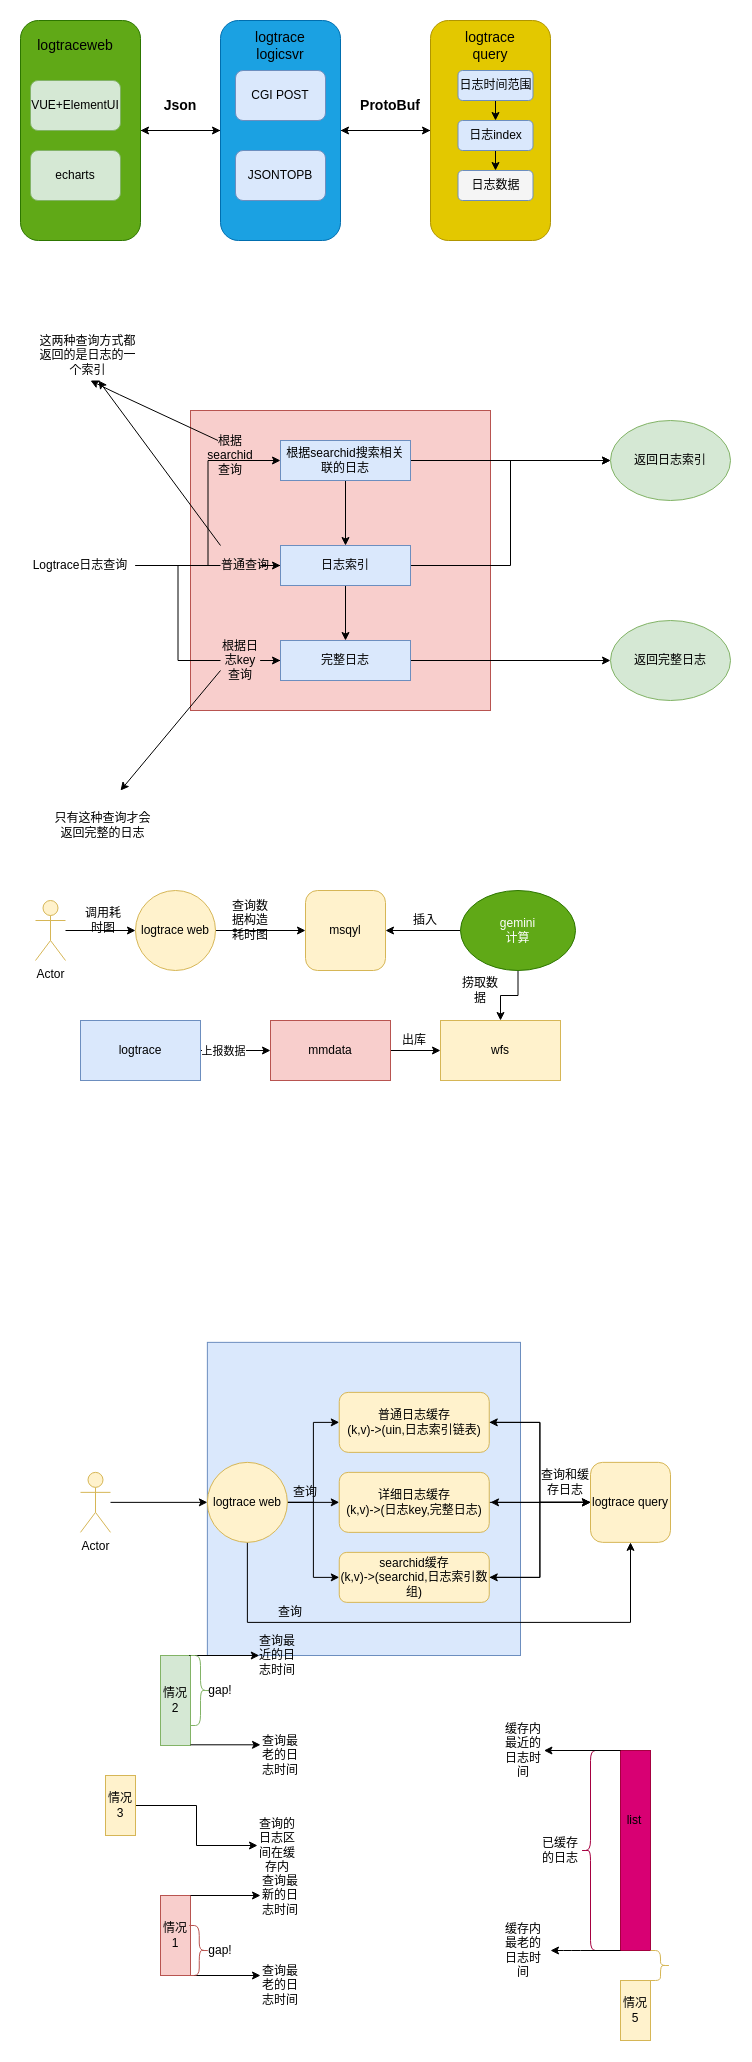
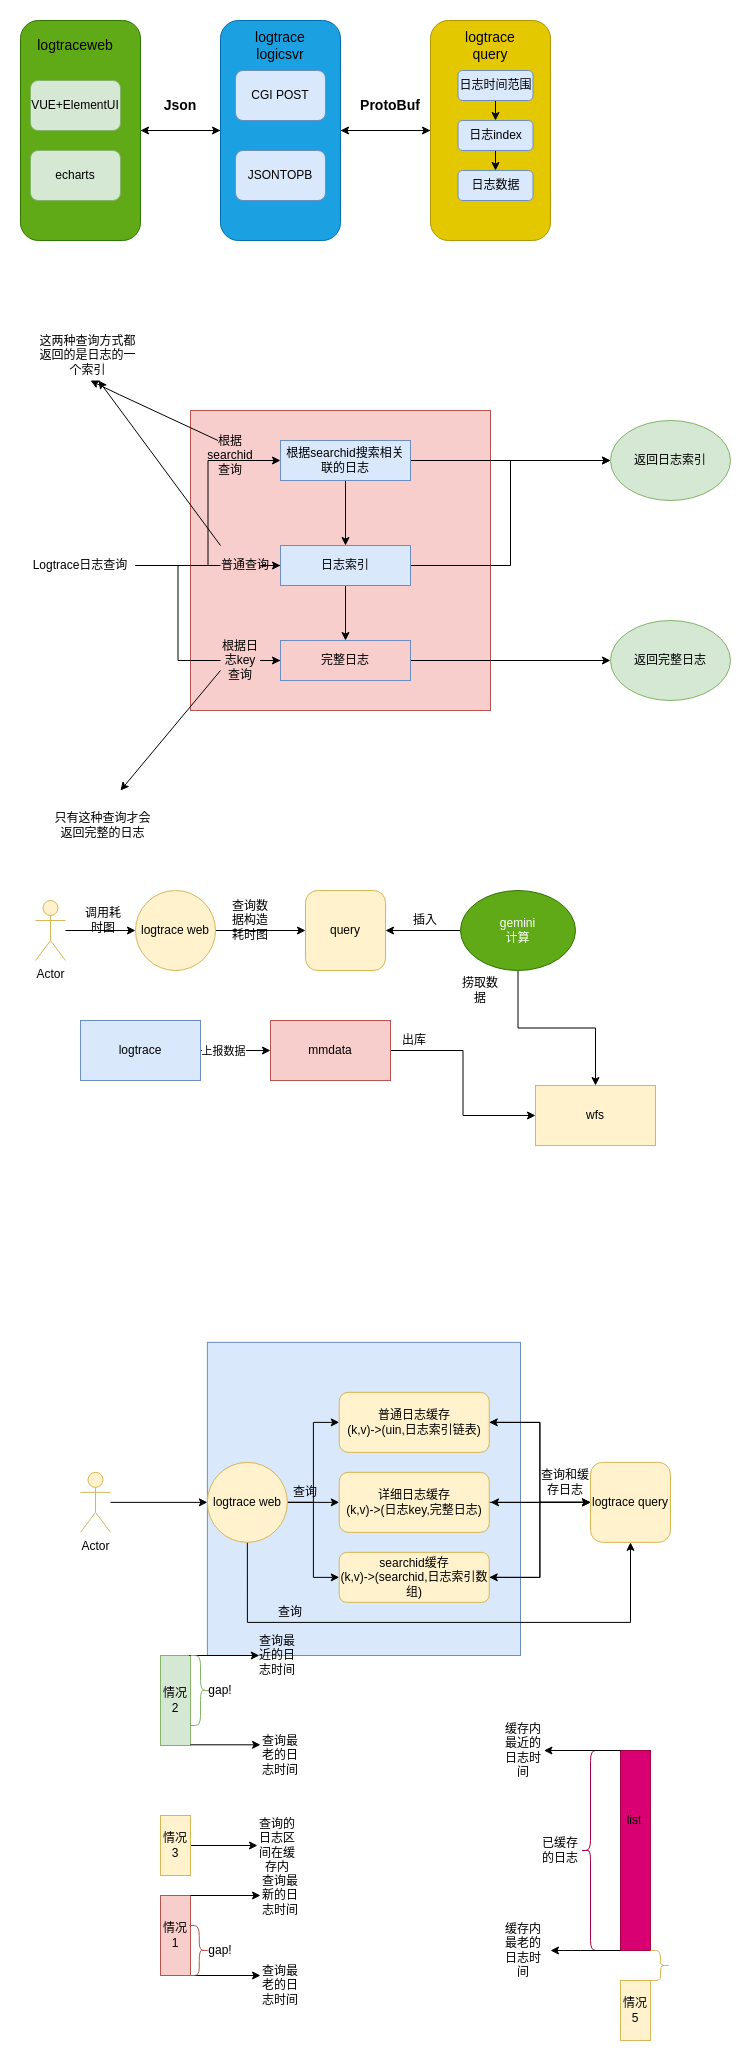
node "日志数据": fillcolor #f5f5f5 -> #dae8fc
node "完整日志": fillcolor #dae8fc -> #f8cecc
node "msqyl": label "msqyl" -> "query"
node "wfs": moved (501, 1051) -> (596, 1116)
node "情况3": moved (121, 1806) -> (176, 1846)
